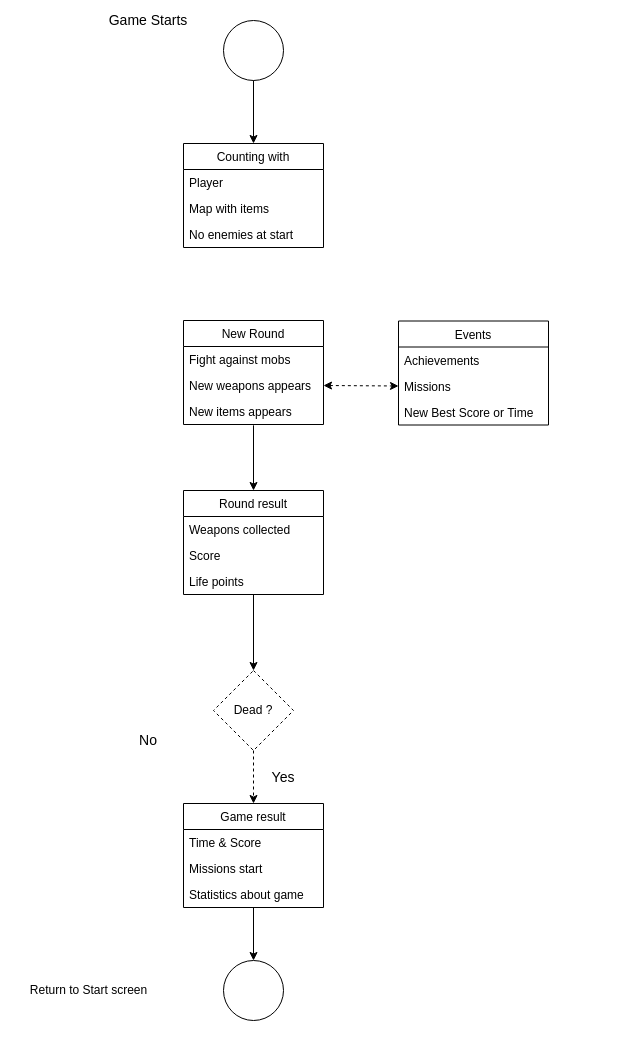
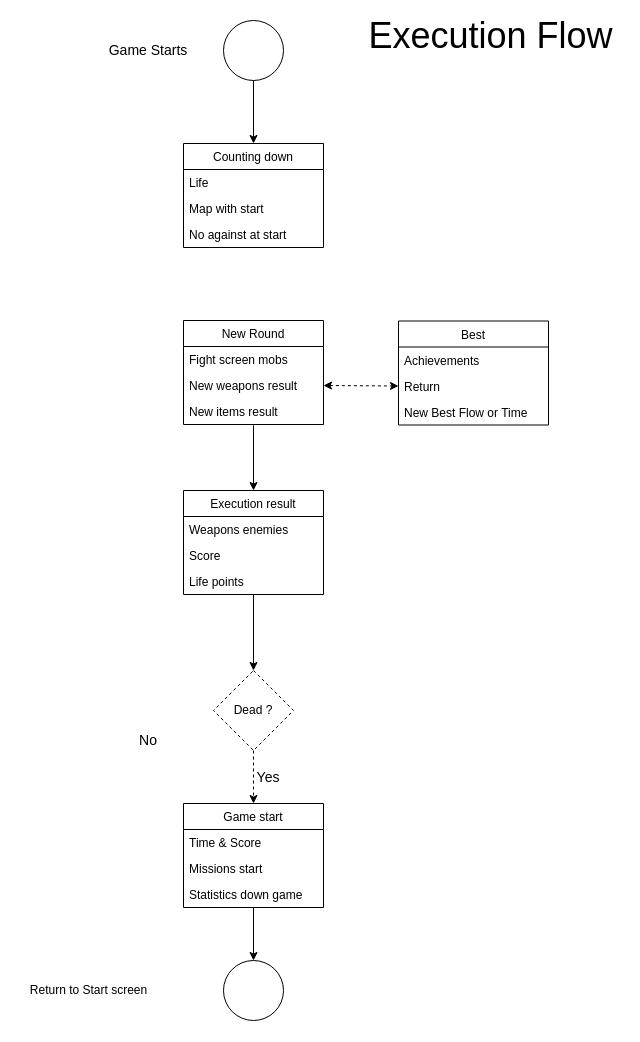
node "Game Starts": moved (149, 21) -> (149, 51)
node "Execution Flow": added
node "Counting with": label "Counting with" -> "Counting down"
node "Player": label "Player" -> "Life"
node "Map with items": label "Map with items" -> "Map with start"
node "No enemies at start": label "No enemies at start" -> "No against at start"
node "Events": label "Events" -> "Best"
node "Fight against mobs": label "Fight against mobs" -> "Fight screen mobs"
node "New weapons appears": label "New weapons appears" -> "New weapons result"
node "Missions": label "Missions" -> "Return"
node "New items appears": label "New items appears" -> "New items result"
node "New Best Score or Time": label "New Best Score or Time" -> "New Best Flow or Time"
node "Round result": label "Round result" -> "Execution result"
node "Weapons collected": label "Weapons collected" -> "Weapons enemies"
node "Yes": moved (284, 777) -> (269, 777)
node "Game result": label "Game result" -> "Game start"
node "Statistics about game": label "Statistics about game" -> "Statistics down game"
